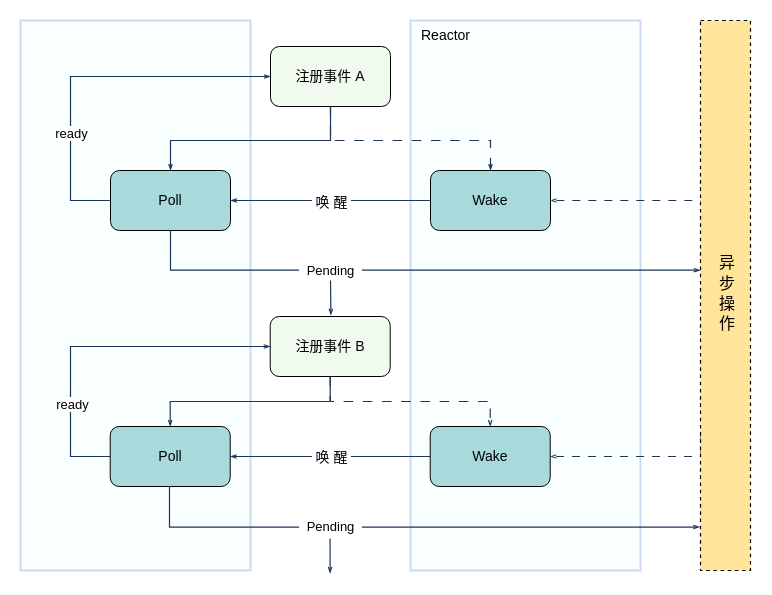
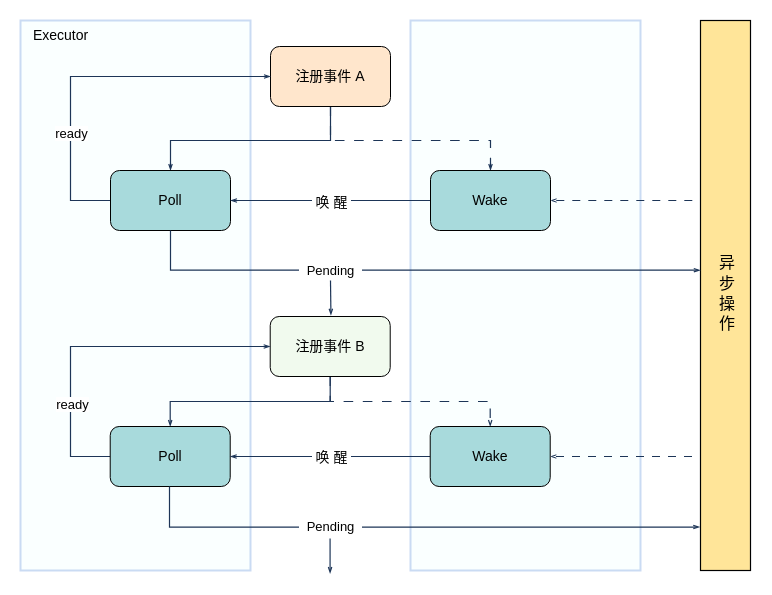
node "Executor": added
node "Reactor": removed
node "注册事件 A": fillcolor #f1faee -> #ffe6cc
node "异 步 操 作": style dashed -> solid
